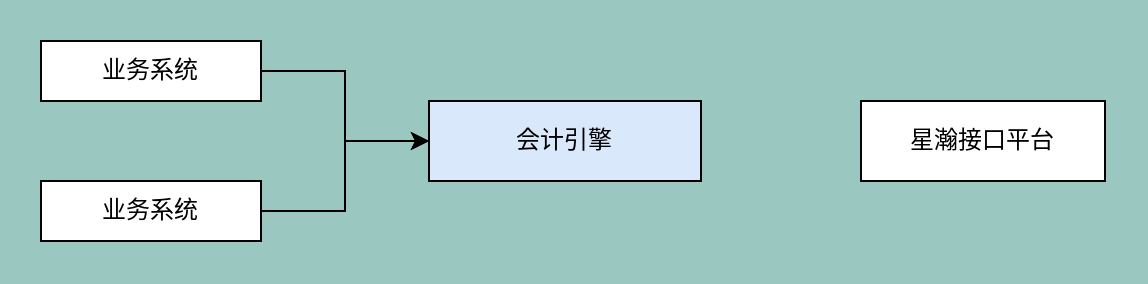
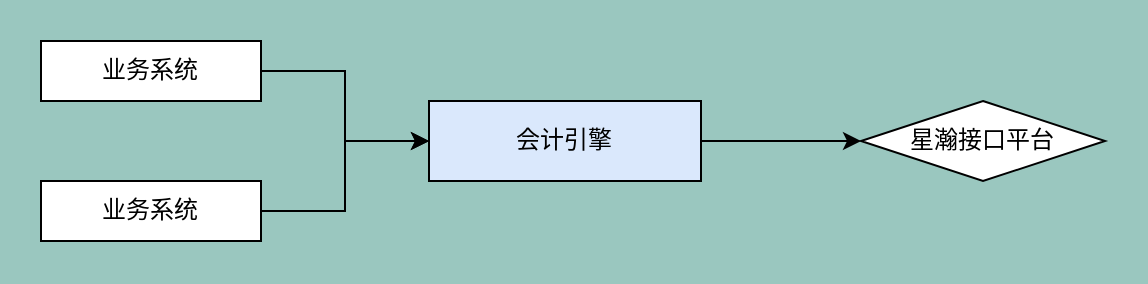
edge "会计引擎" -> "星瀚接口平台": added
node "星瀚接口平台": shape rectangle -> diamond
